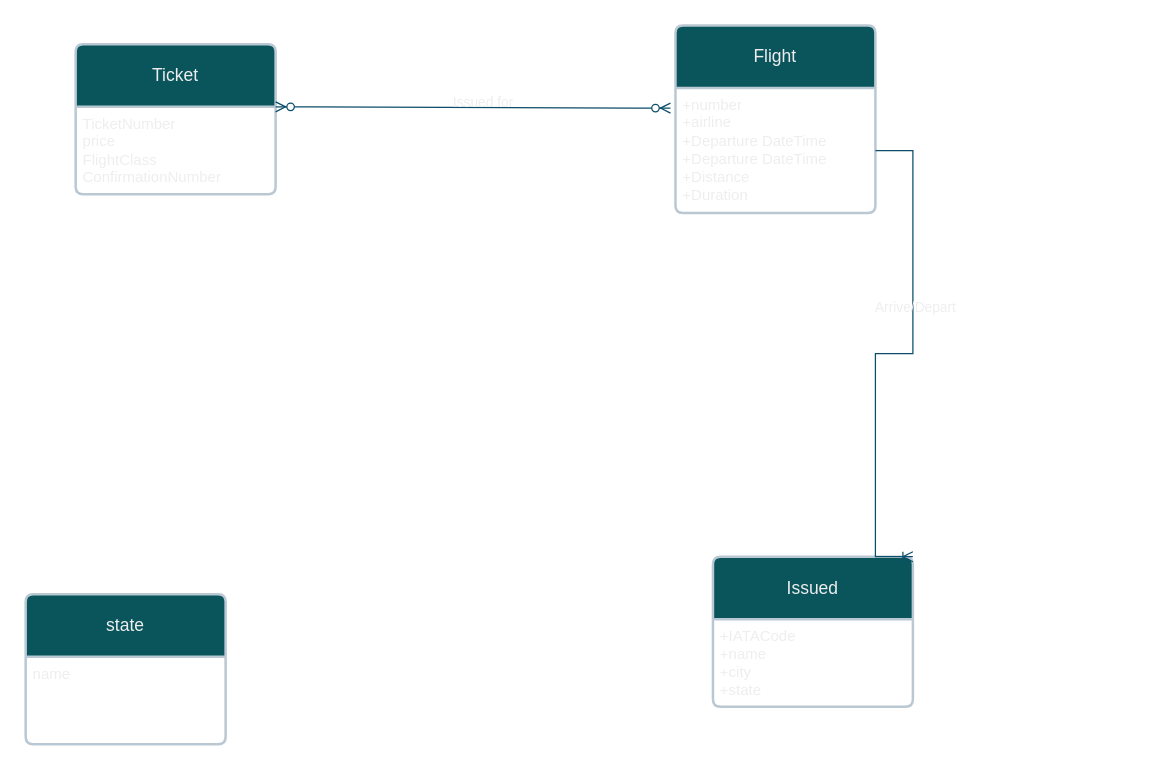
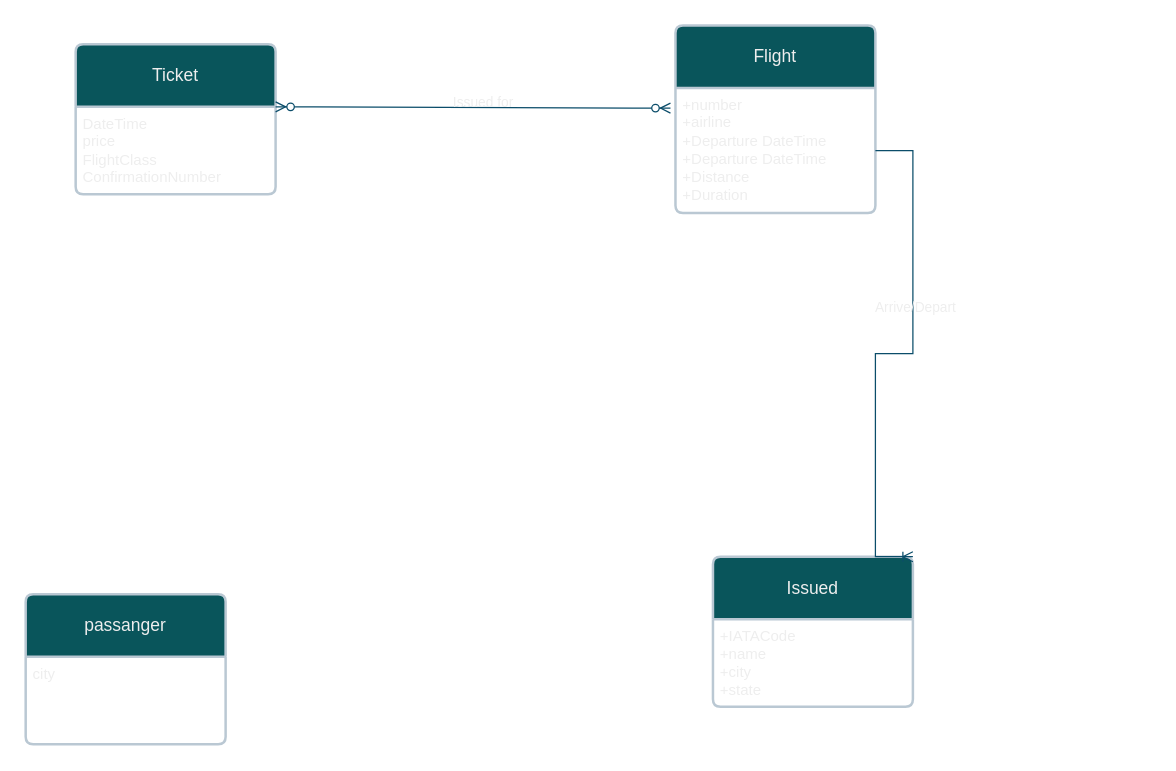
node "TicketNumber price FlightClass ConfirmationNumber": label "TicketNumber price FlightClass ConfirmationNumber" -> "DateTime price FlightClass ConfirmationNumber"
node "state": label "state" -> "passanger"
node "name": label "name" -> "city"
